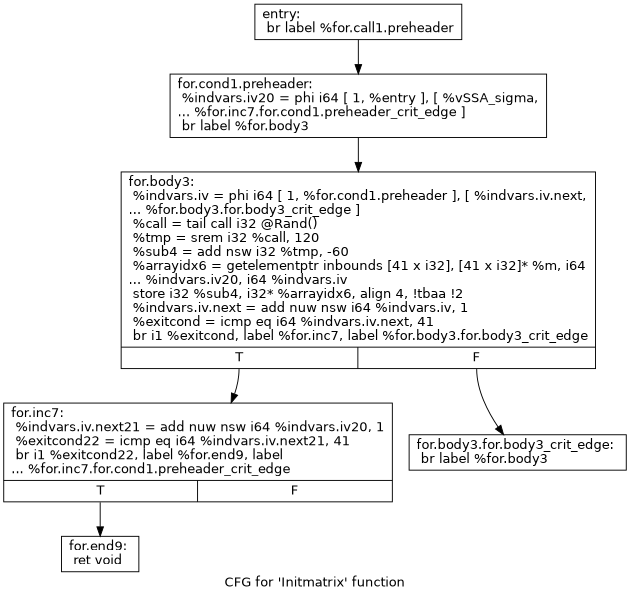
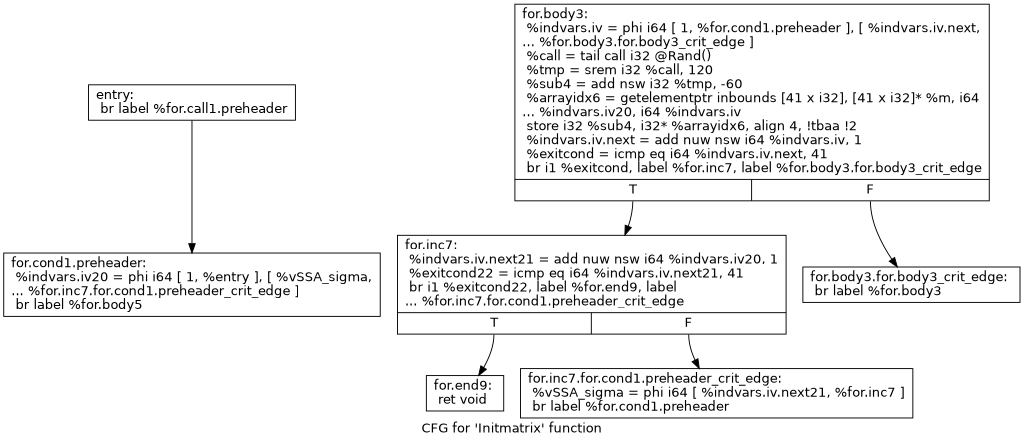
node "for.cond1.preheader:": text "br label %for.body3" -> "br label %for.body5"
edge "for.cond1.preheader:" -> "for.body3:": removed
node "for.inc7.for.cond1.preheader_crit_edge:": added
